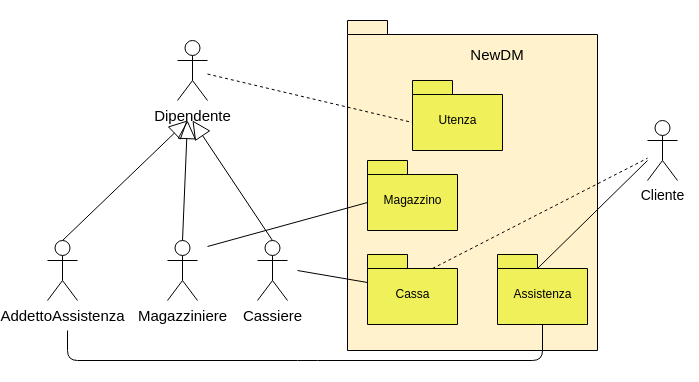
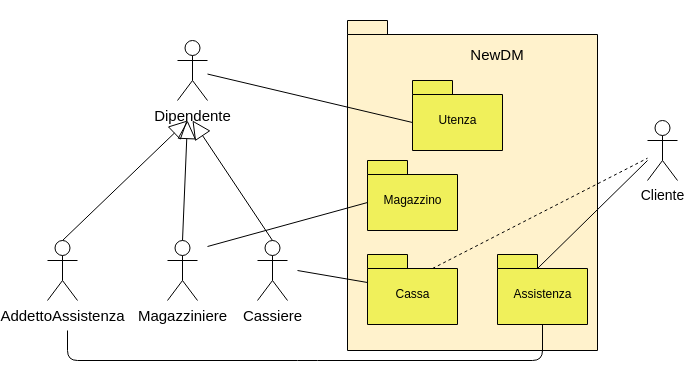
edge "Dipendente" -- "Utenza": style dashed -> solid
